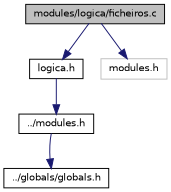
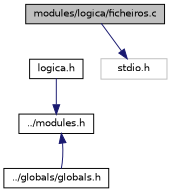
edge "modules/logica/ficheiros.c" -> "logica.h": removed
node "modules.h": label "modules.h" -> "stdio.h"
edge "../modules.h" -> "../globals/globals.h": reversed
